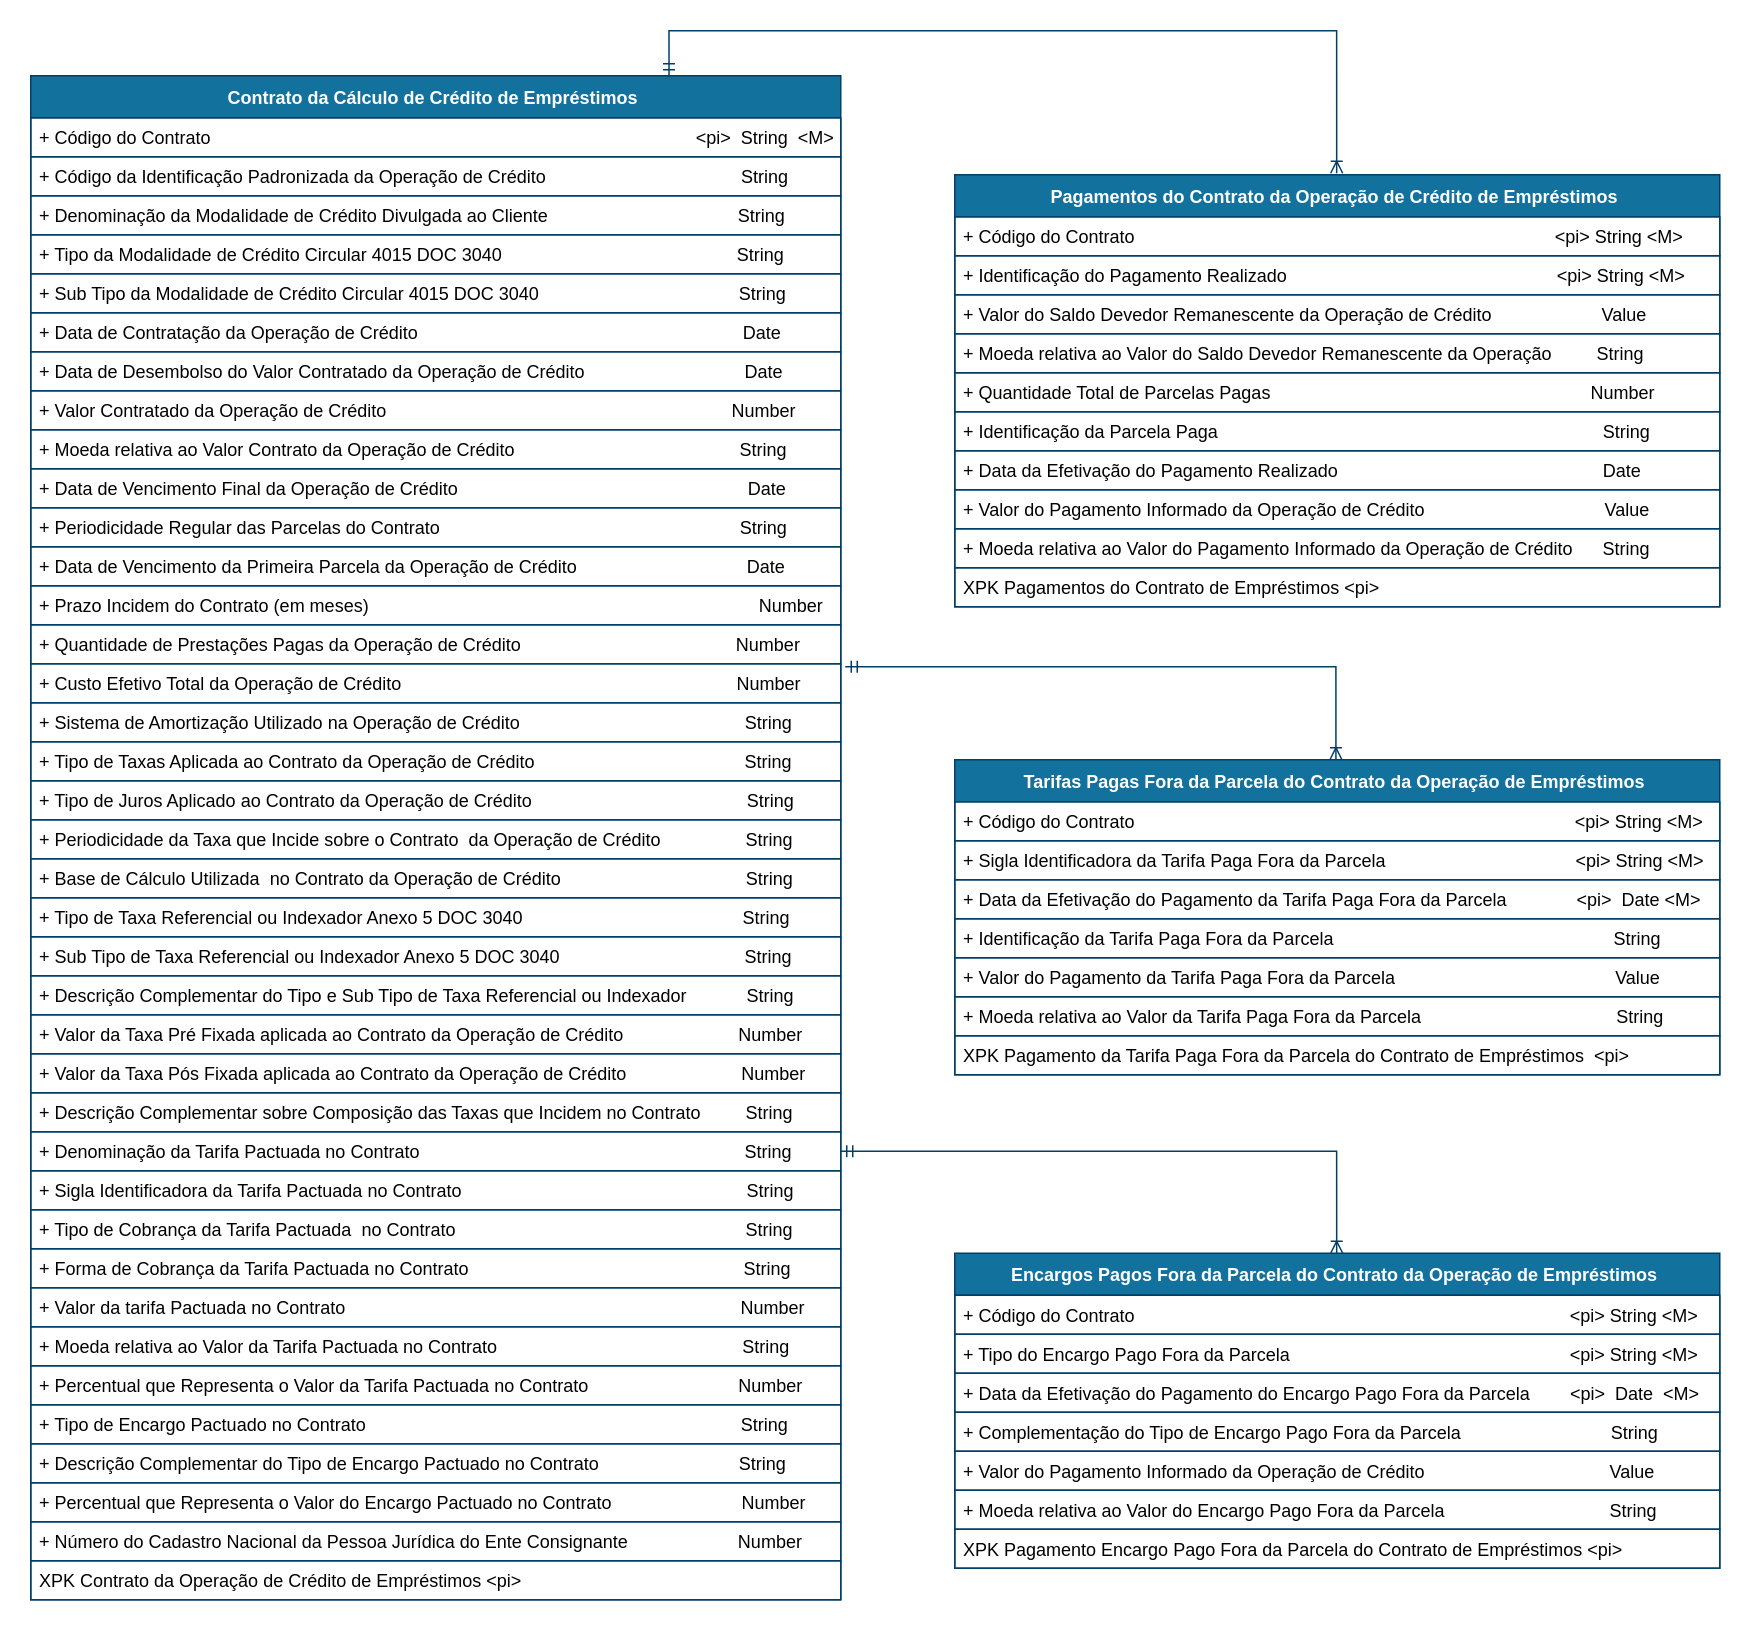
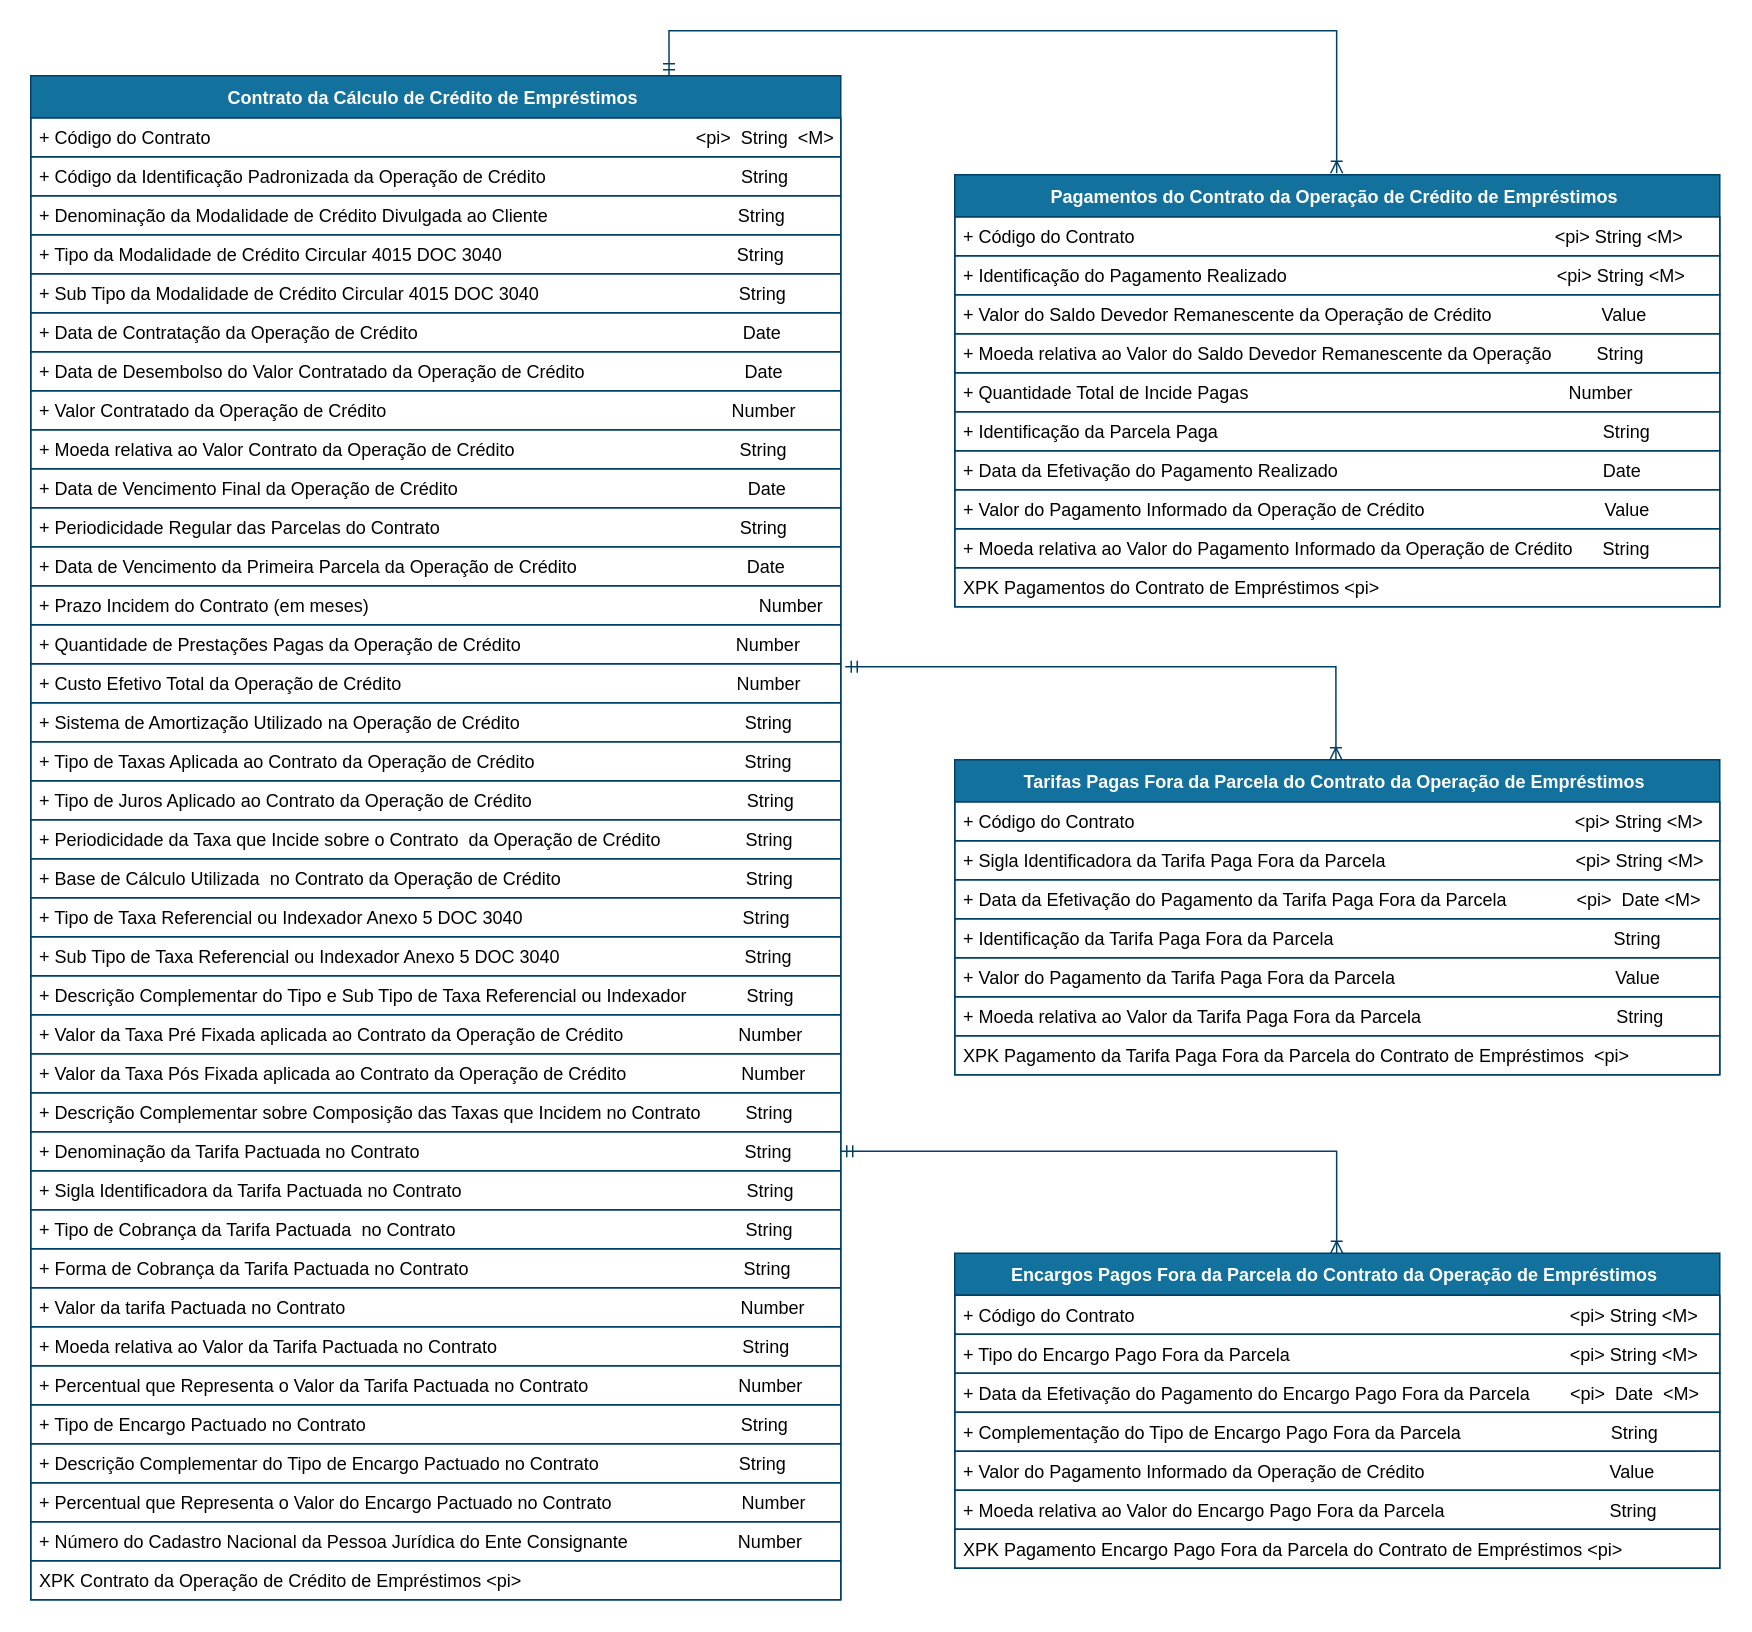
node "+ Quantidade Total de Parcelas Pagas Number": label "+ Quantidade Total de Parcelas Pagas Number" -> "+ Quantidade Total de Incide Pagas Number"
